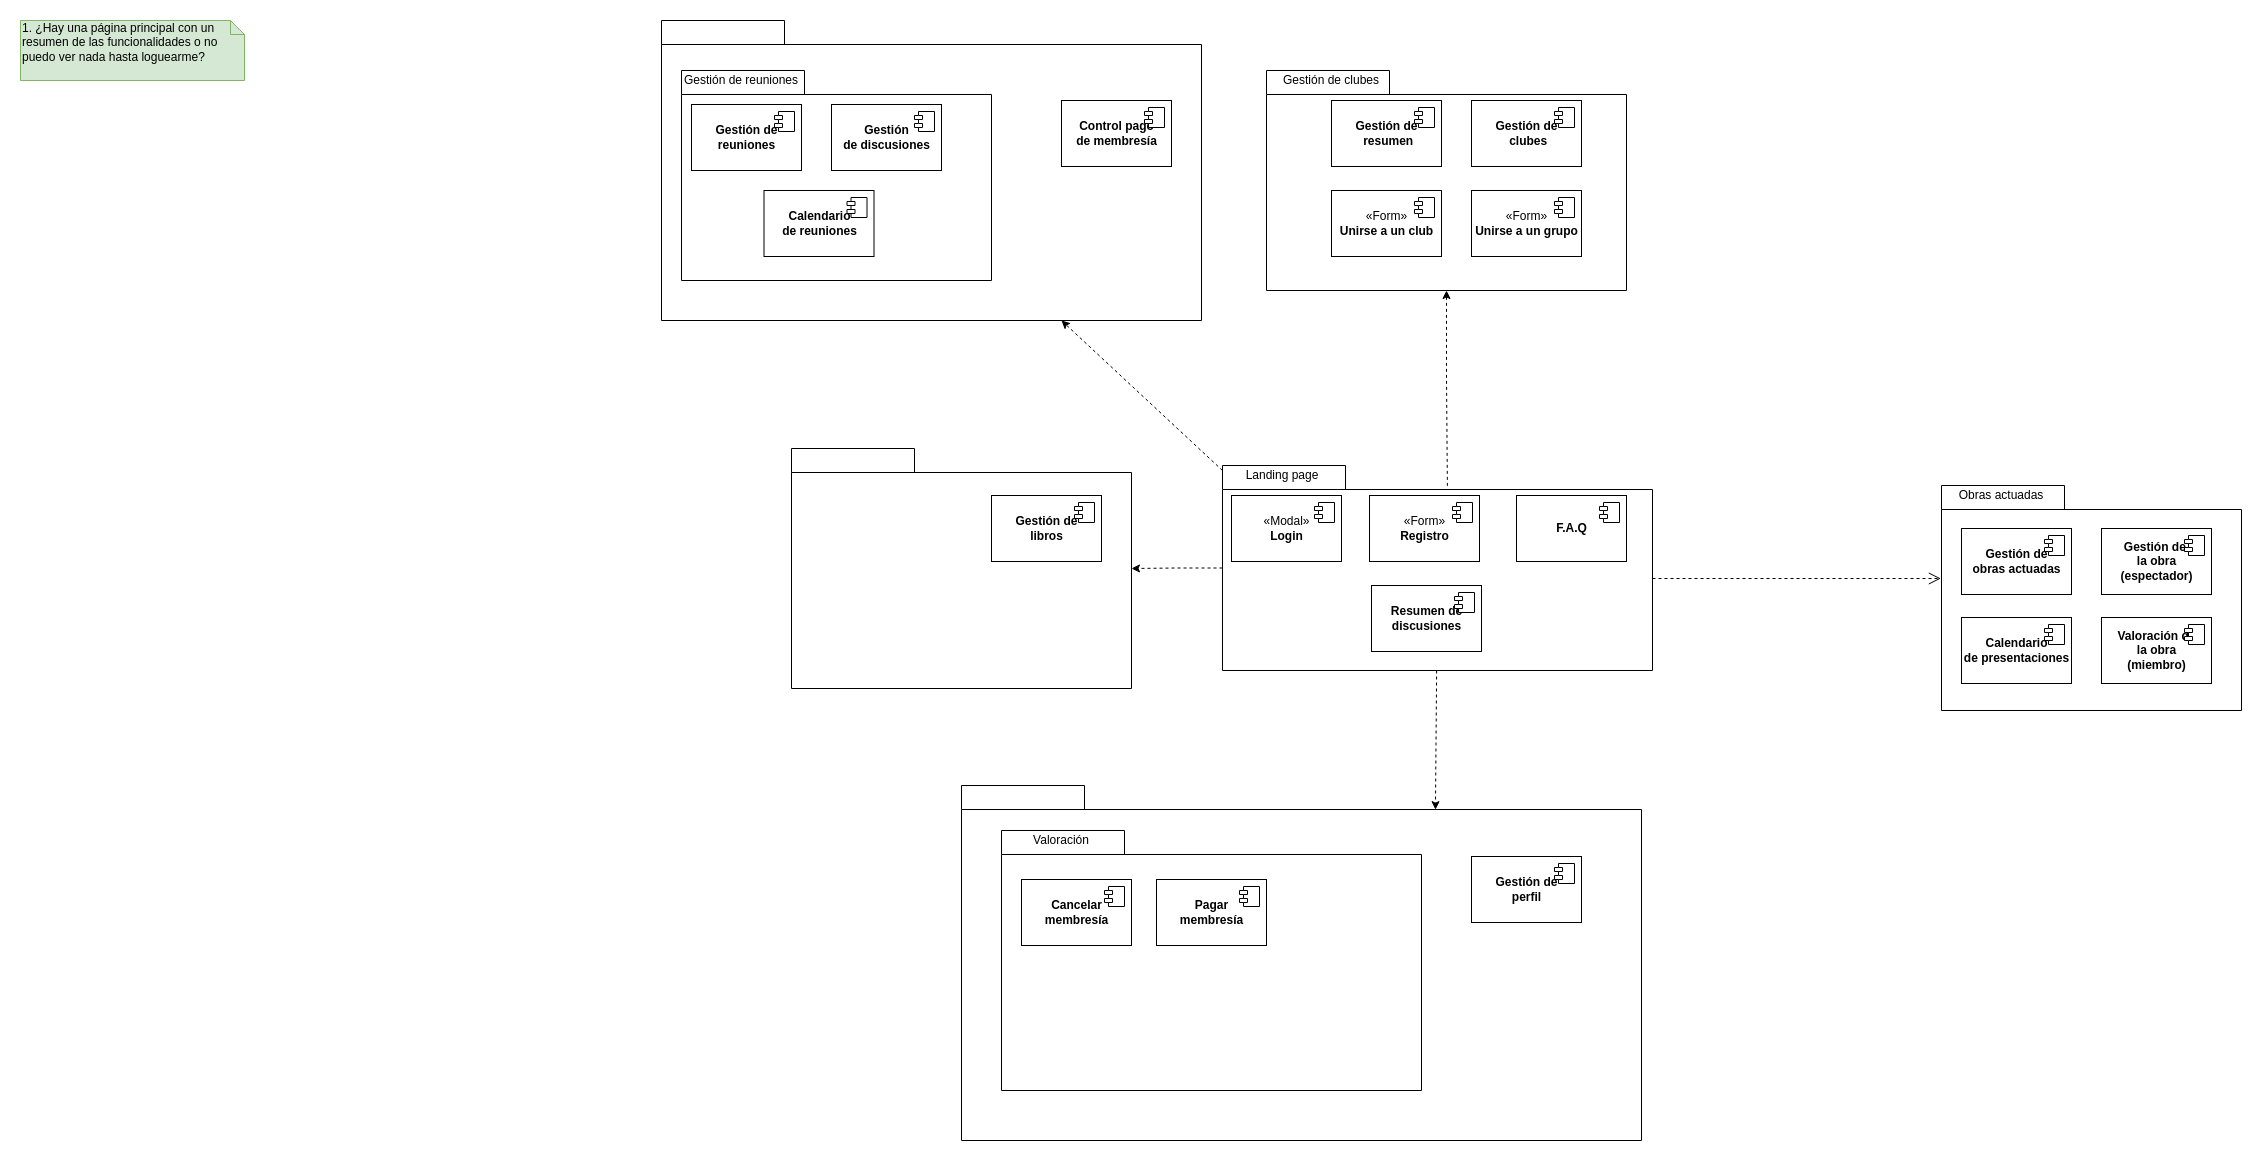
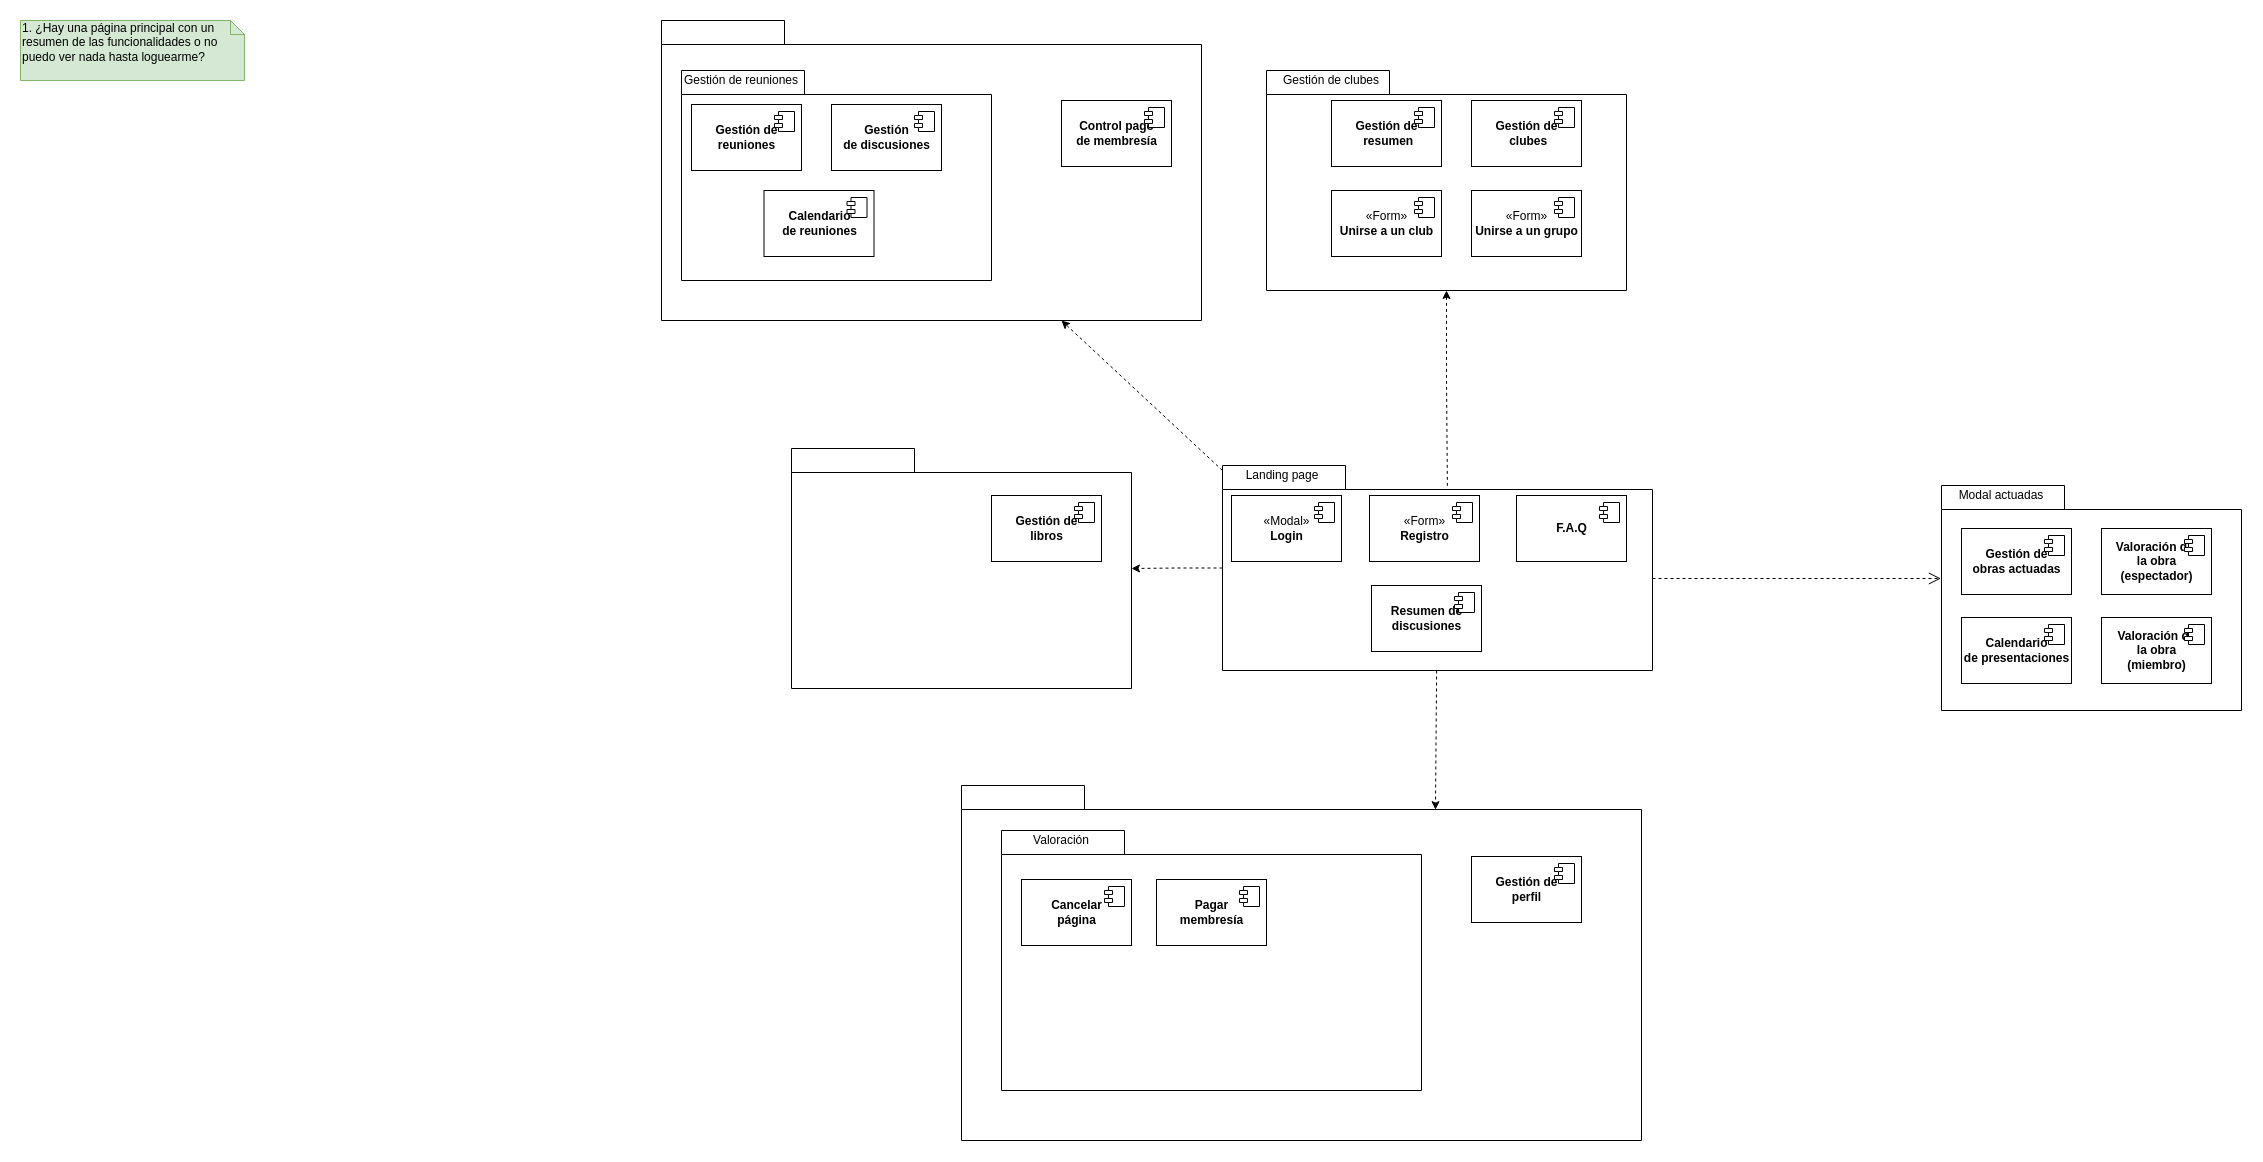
node "Obras actuadas": label "Obras actuadas" -> "Modal actuadas"
node "Gestión de la obra (espectador)": label "Gestión de la obra (espectador)" -> "Valoración de la obra (espectador)"
node "Cancelar membresía": label "Cancelar membresía" -> "Cancelar página"
